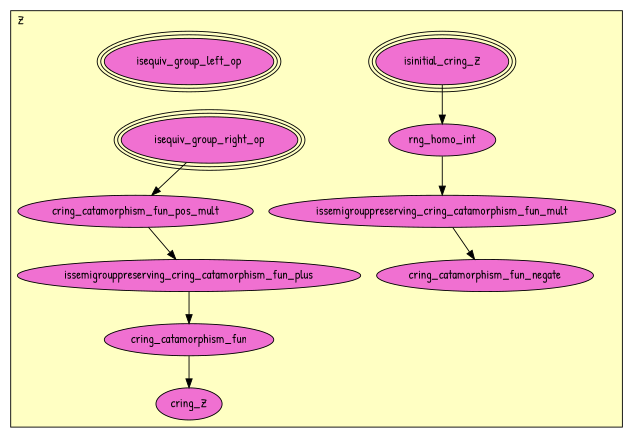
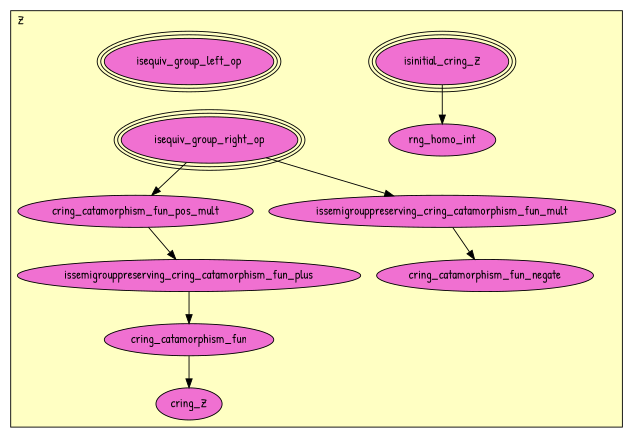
edge "rng_homo_int" -> "issemigrouppreserving_cring_catamorphism_fun_mult": now "isequiv_group_right_op" -> "issemigrouppreserving_cring_catamorphism_fun_mult"
